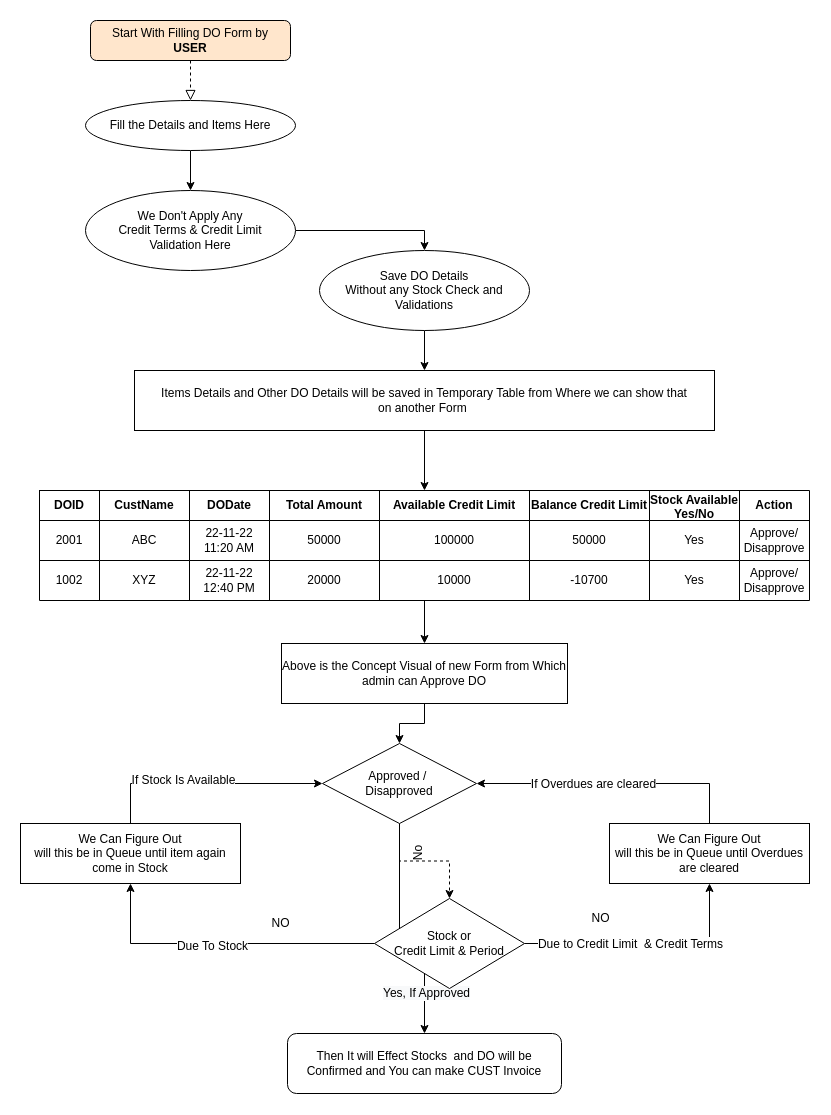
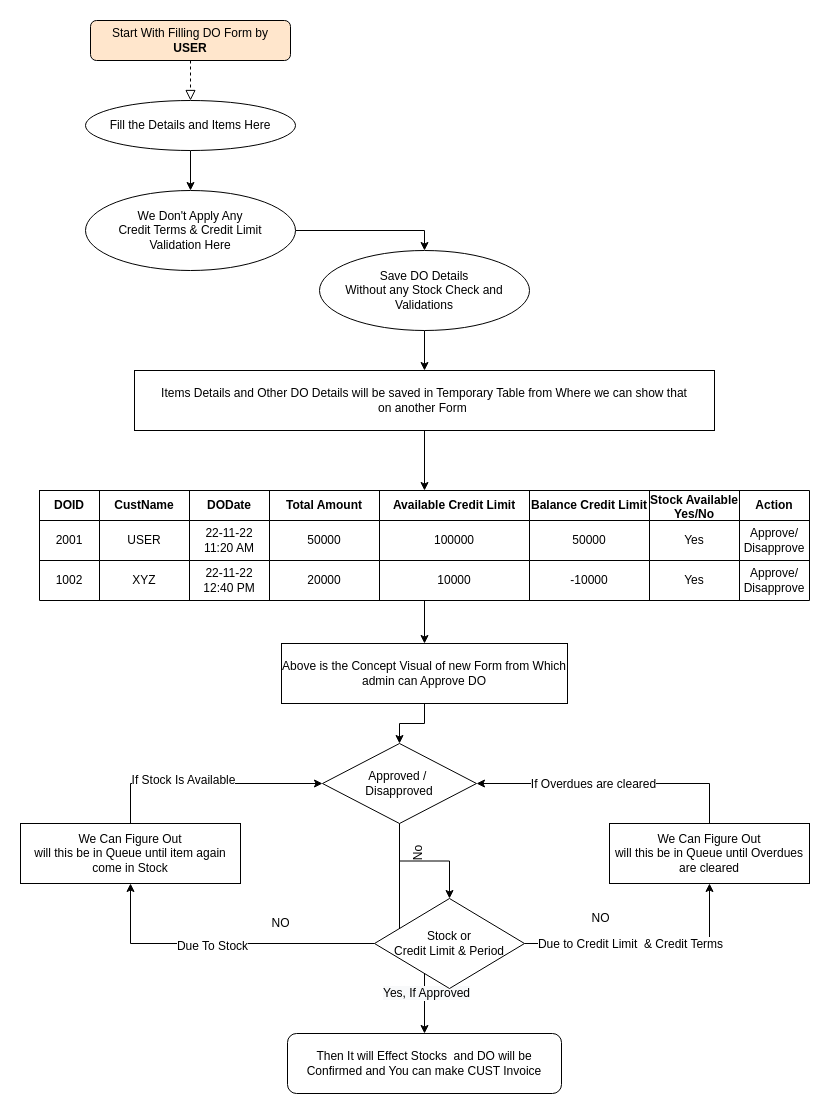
node "ABC": label "ABC" -> "USER"
node "-10700": label "-10700" -> "-10000"
edge "Approved / Disapproved" -> "Stock or Credit Limit & Period": style dashed -> solid
